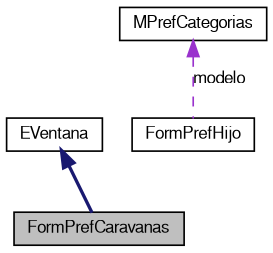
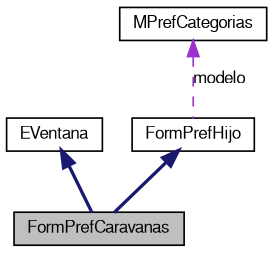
edge "FormPrefCaravanas" -> "FormPrefHijo": added
